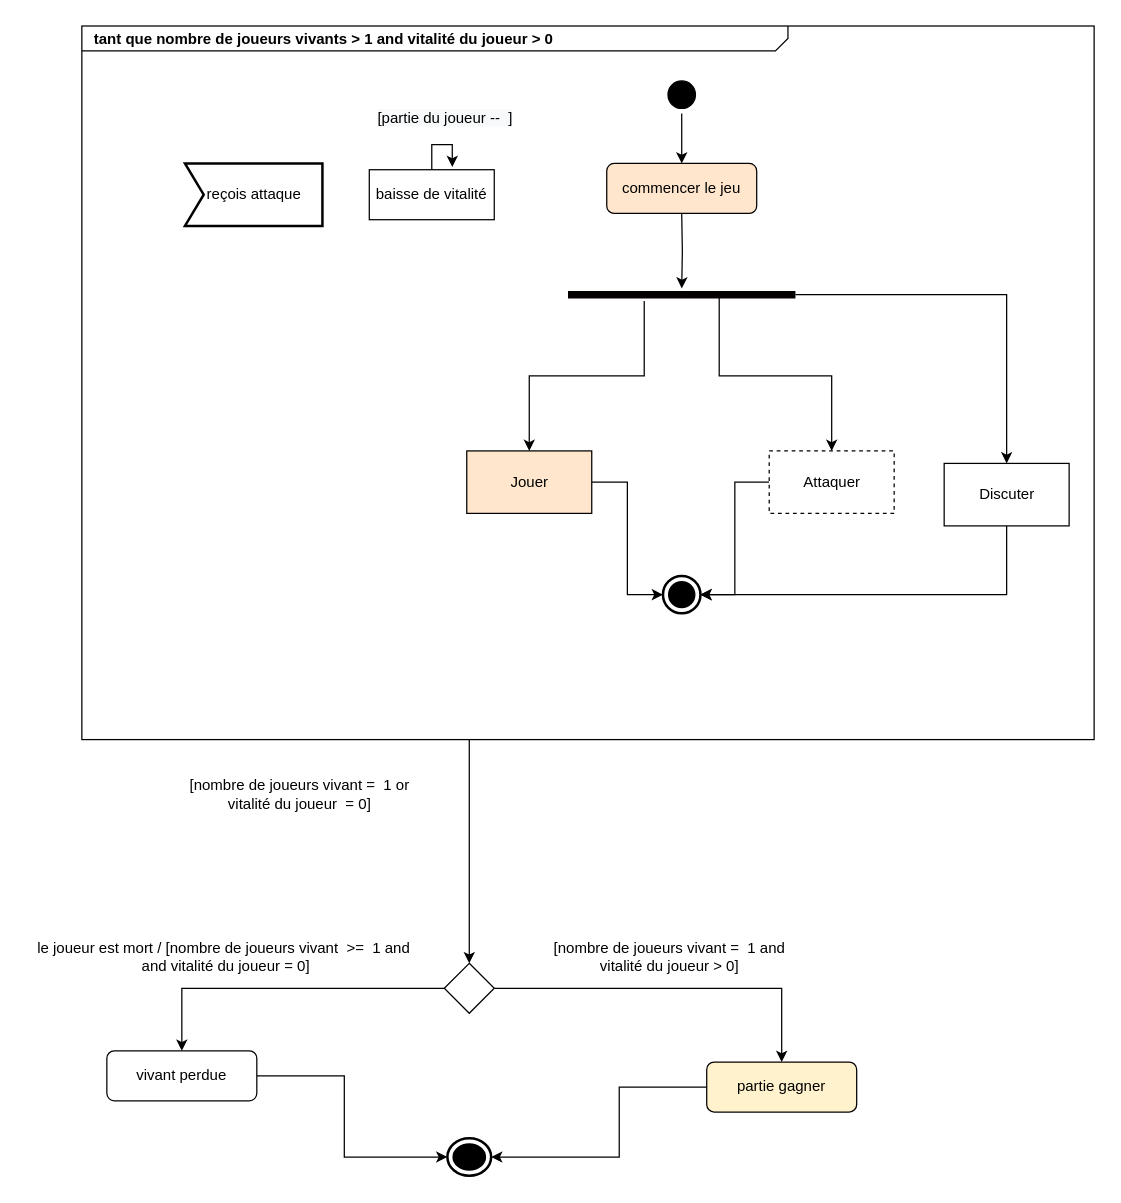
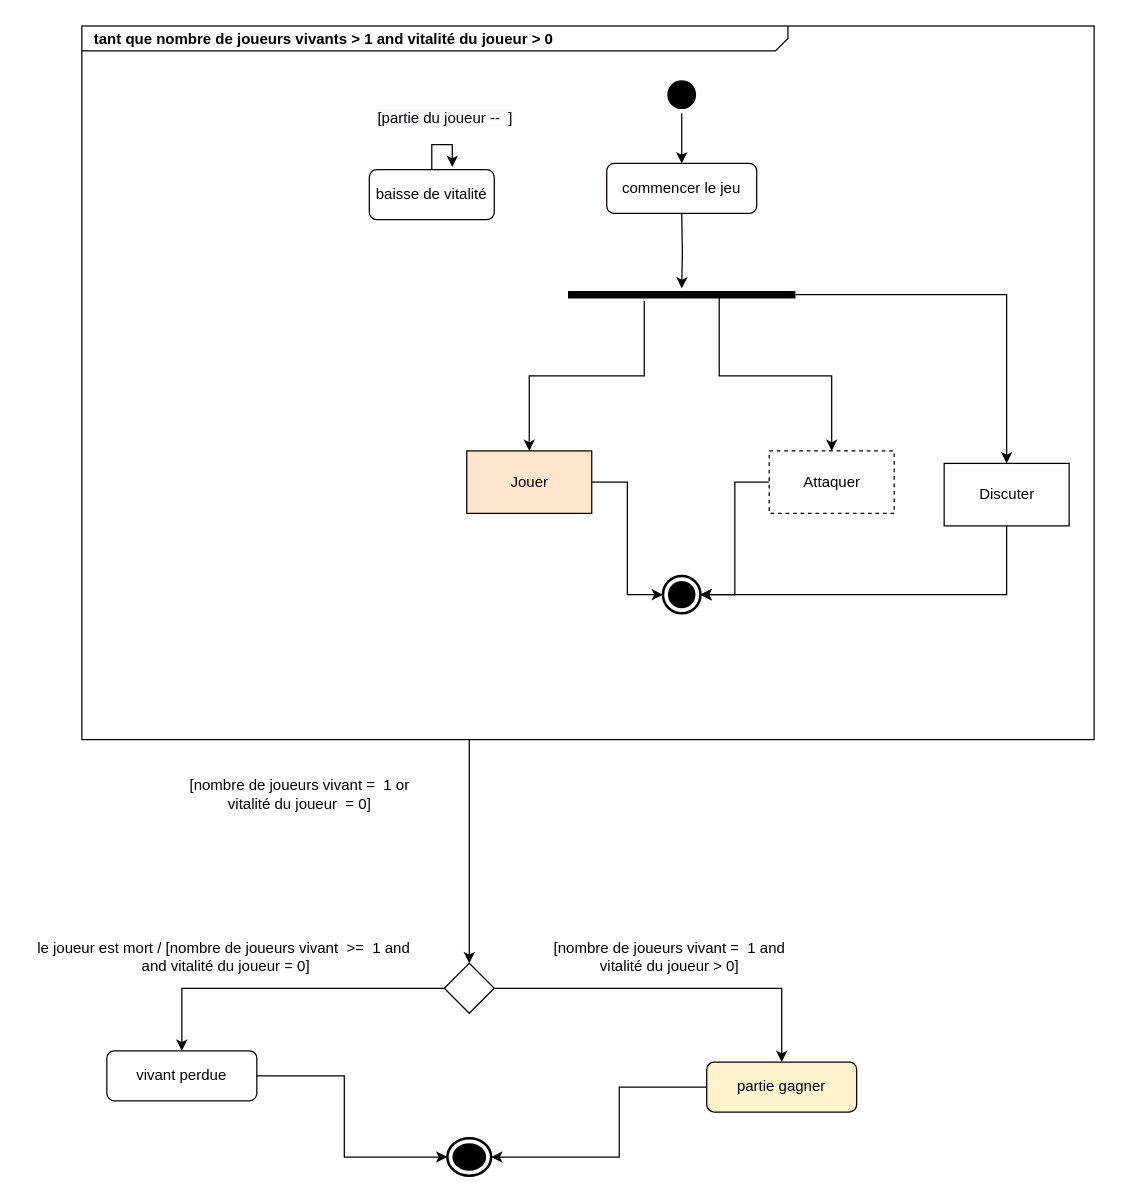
node "commencer le jeu": fillcolor #ffe6cc -> #ffffff
node "reçois attaque": removed
node "baisse de vitalité": shape rectangle -> rounded rectangle
